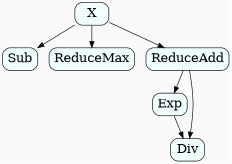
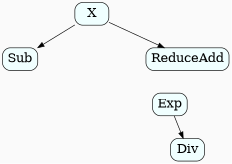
node "ReduceMax": removed
edge "ReduceAdd" -> "Exp": removed
edge "ReduceAdd" -> "Div": removed
